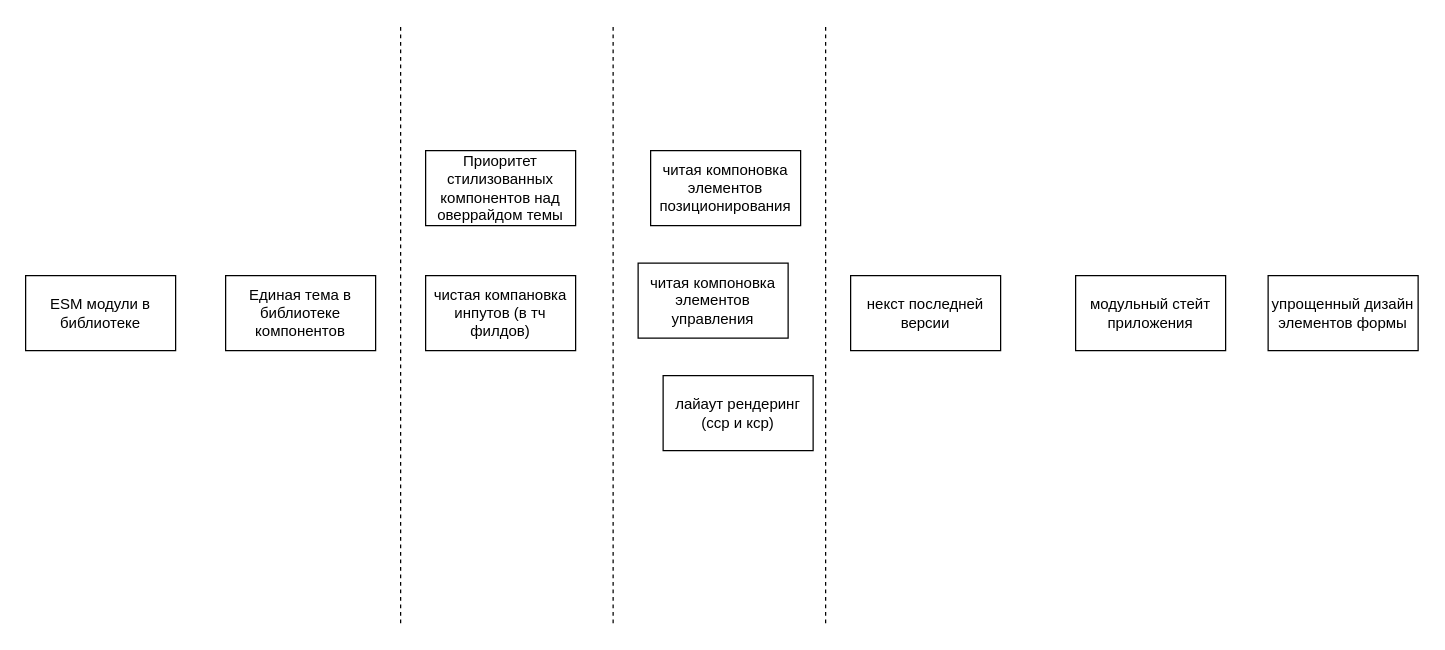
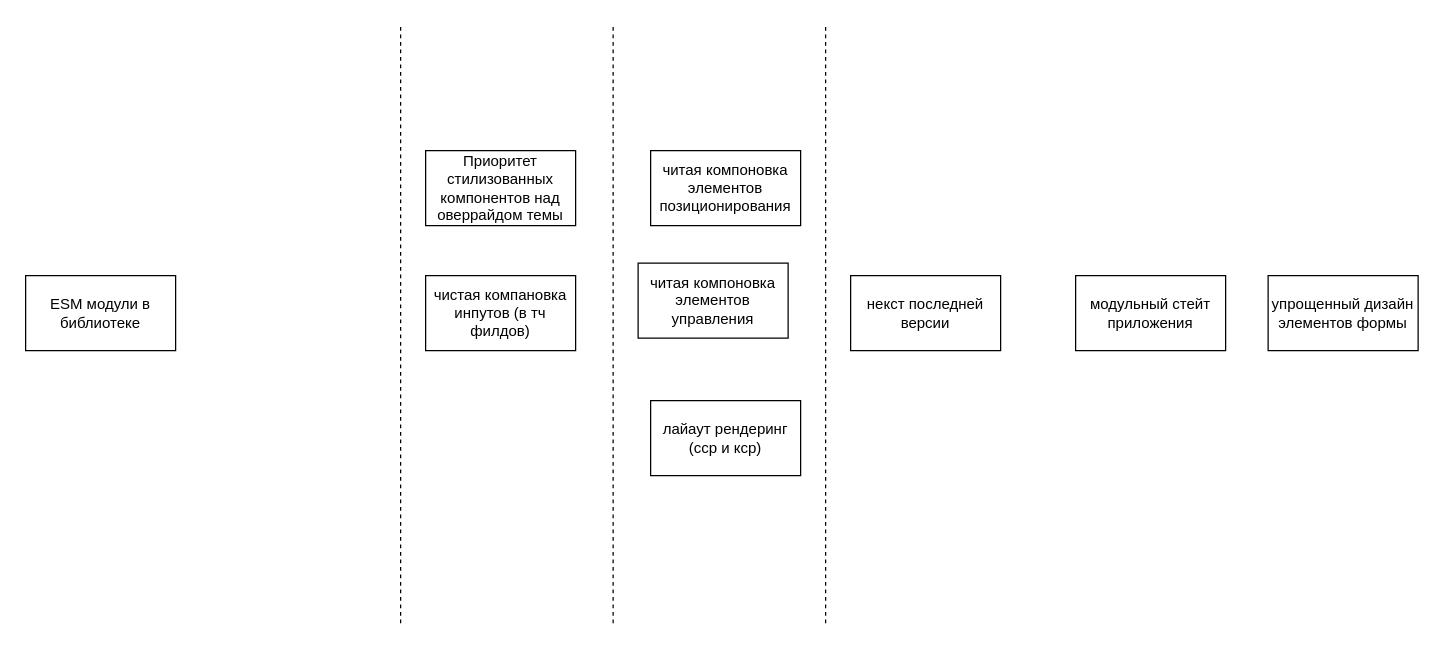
node "Единая тема в библиотеке компонентов": removed
node "лайаут рендеринг (сср и кср)": moved (738, 413) -> (726, 438)
